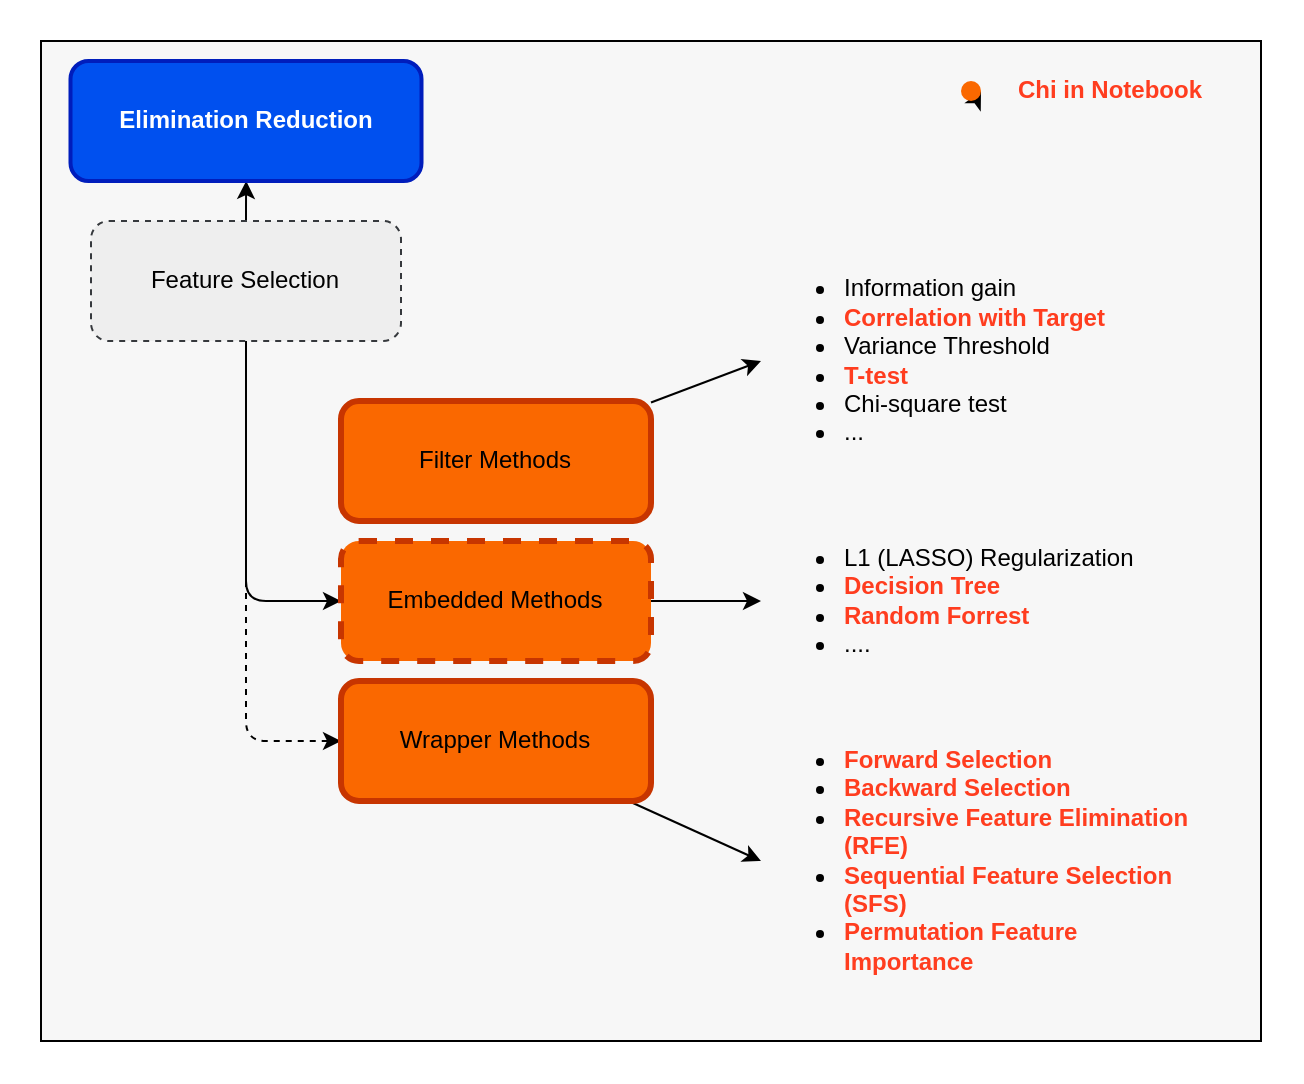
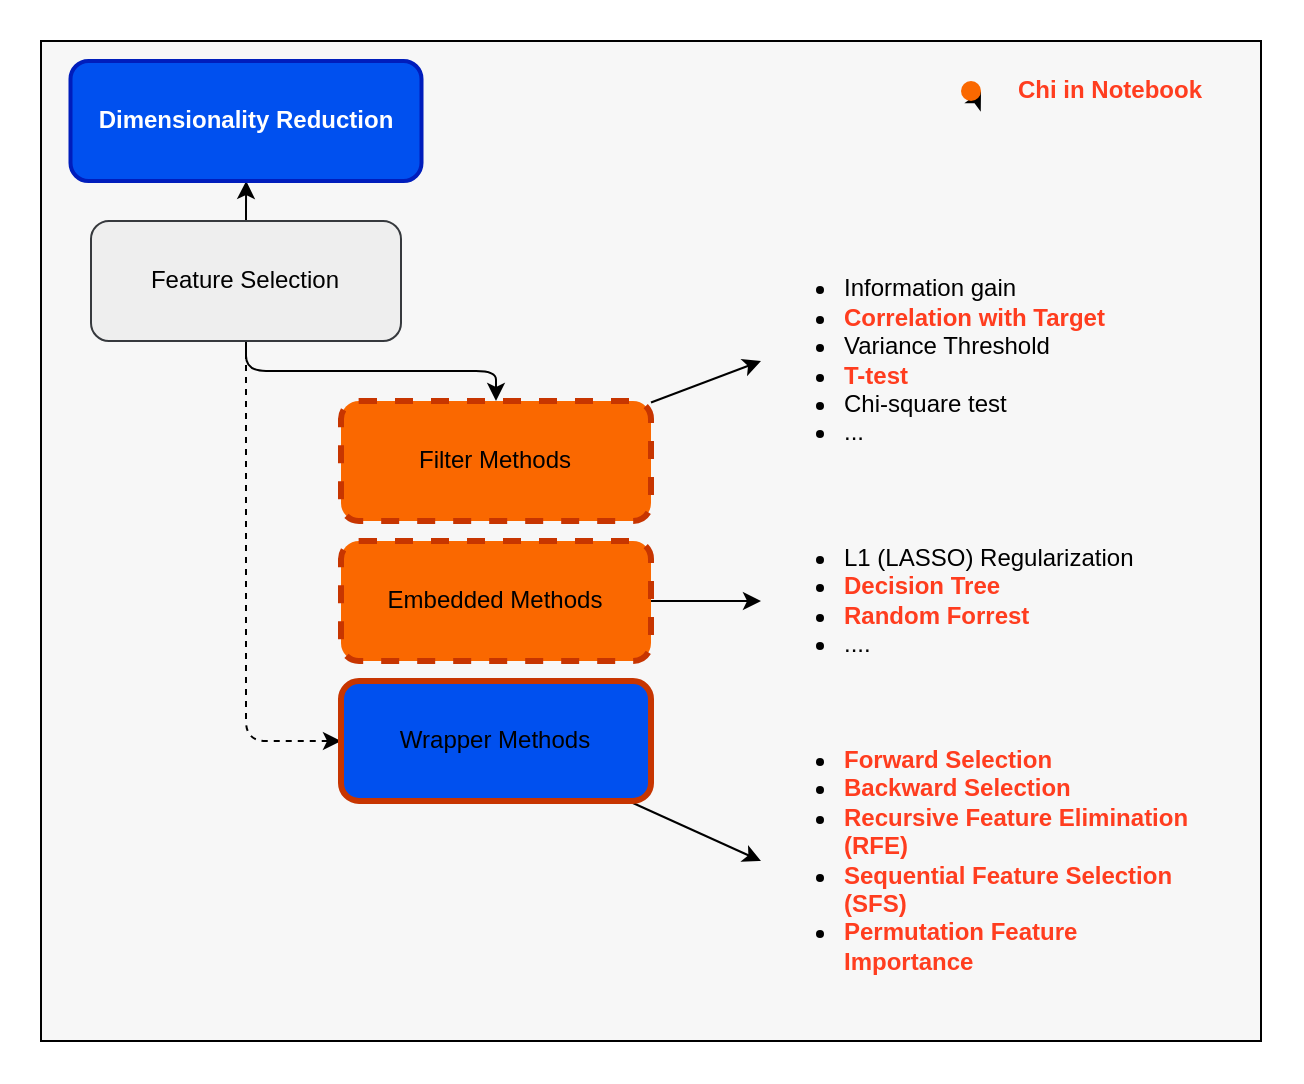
node "Elimination Reduction": label "Elimination Reduction" -> "Dimensionality Reduction"
node "Feature Selection": style dashed -> solid
node "Filter Methods": style solid -> dashed
edge "Feature Selection" -> "Embedded Methods": now "Feature Selection" -> "Filter Methods"
node "Wrapper Methods": fillcolor #fa6800 -> #0050ef
